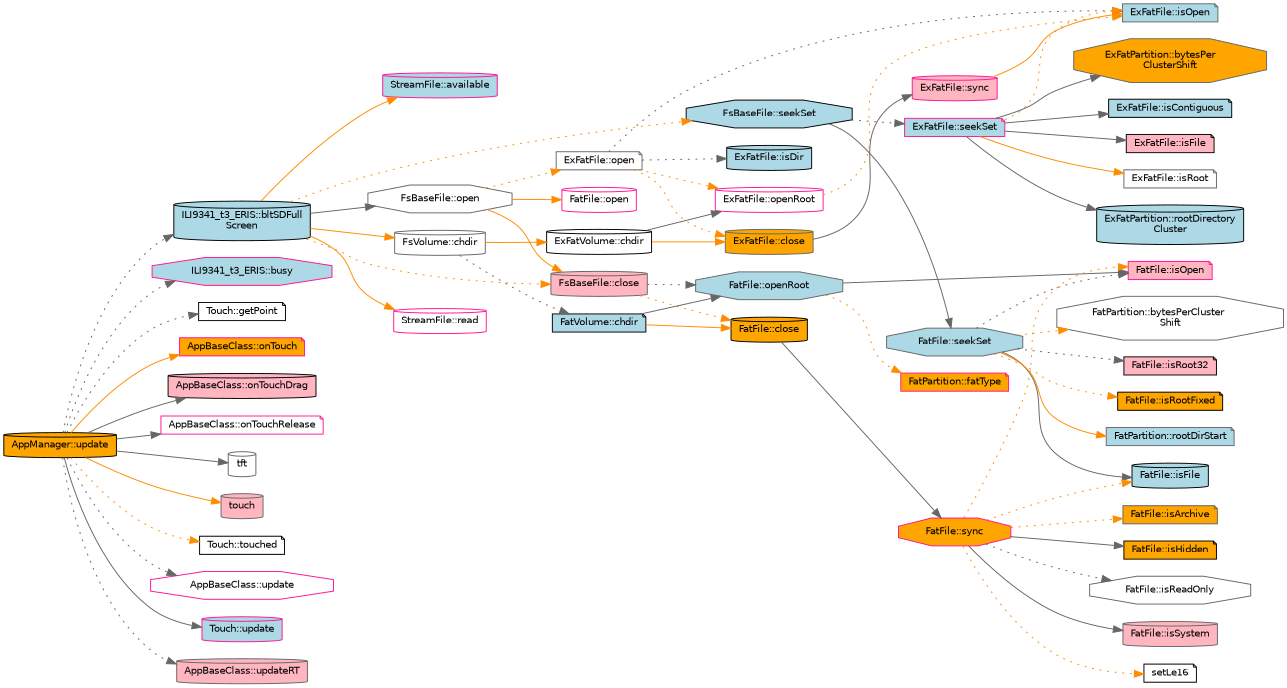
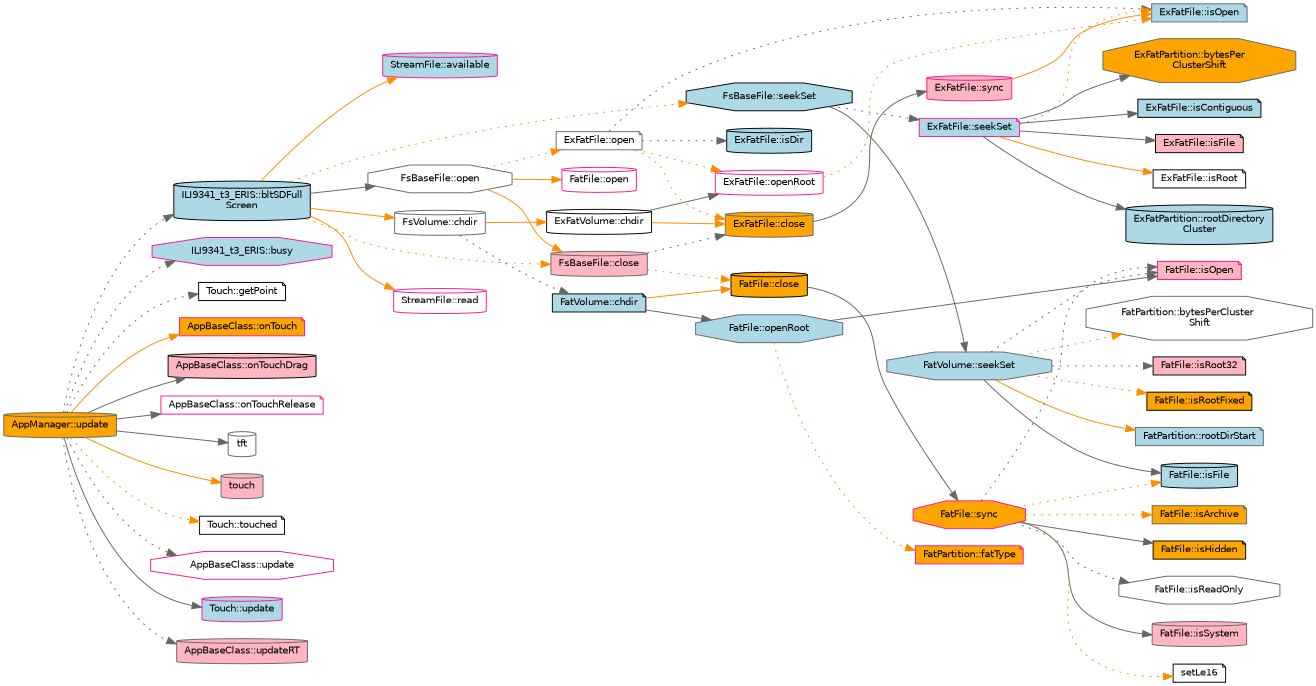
node "ExFatFile::isRoot": color gray40 -> black
edge "FsBaseFile::close" -> "FatFile::openRoot": now "FsBaseFile::close" -> "ExFatFile::close"
node "FatFile::seekSet": label "FatFile::seekSet" -> "FatVolume::seekSet"
edge "FatFile::sync" -> "FatFile::isOpen": color darkorange -> gray40
node "AppManager::update": color black -> gray40
